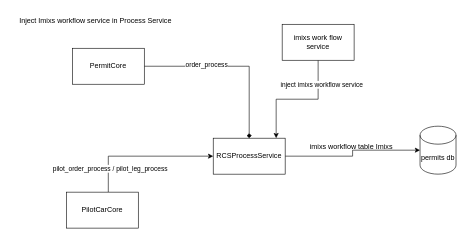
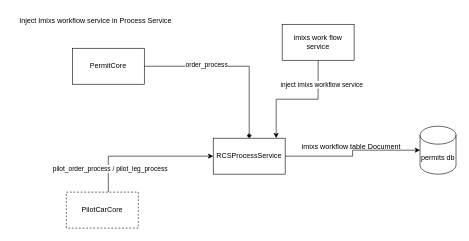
node "imixs workflow table Imixs": label "imixs workflow table Imixs" -> "imixs workflow table Document"
node "PilotCarCore": style solid -> dashed
